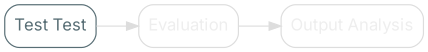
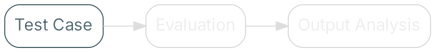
node "Test Test": label "Test Test" -> "Test Case"
